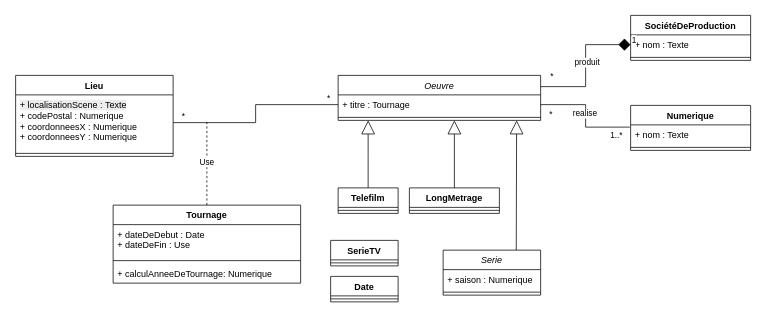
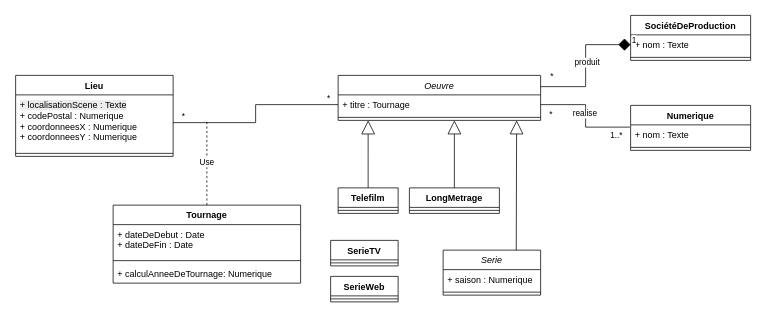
node "+ dateDeDebut : Date + dateDeFin : Use": label "+ dateDeDebut : Date + dateDeFin : Use" -> "+ dateDeDebut : Date + dateDeFin : Date"
node "Date": label "Date" -> "SerieWeb"
